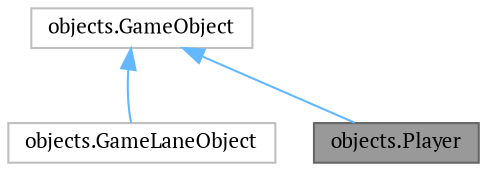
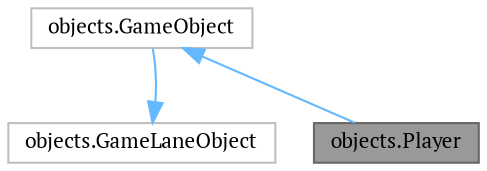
edge "objects.GameLaneObject" -> "objects.GameObject": reversed
